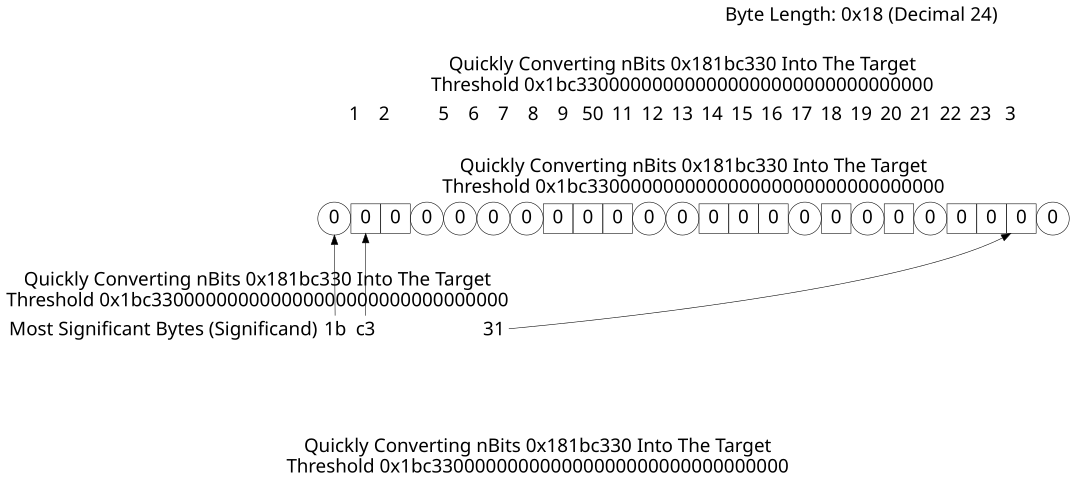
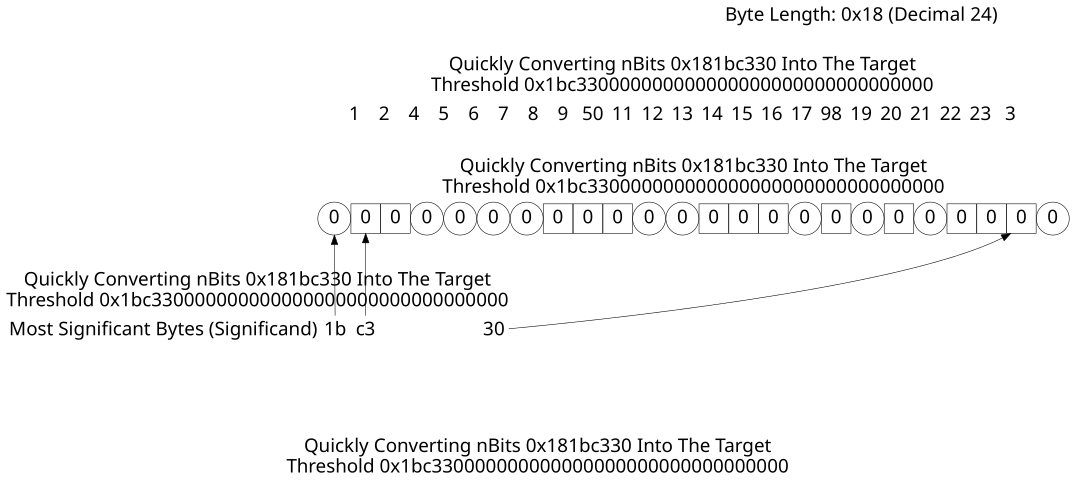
node "4": added
node "18": label "18" -> "98"
node "31": label "31" -> "30"
